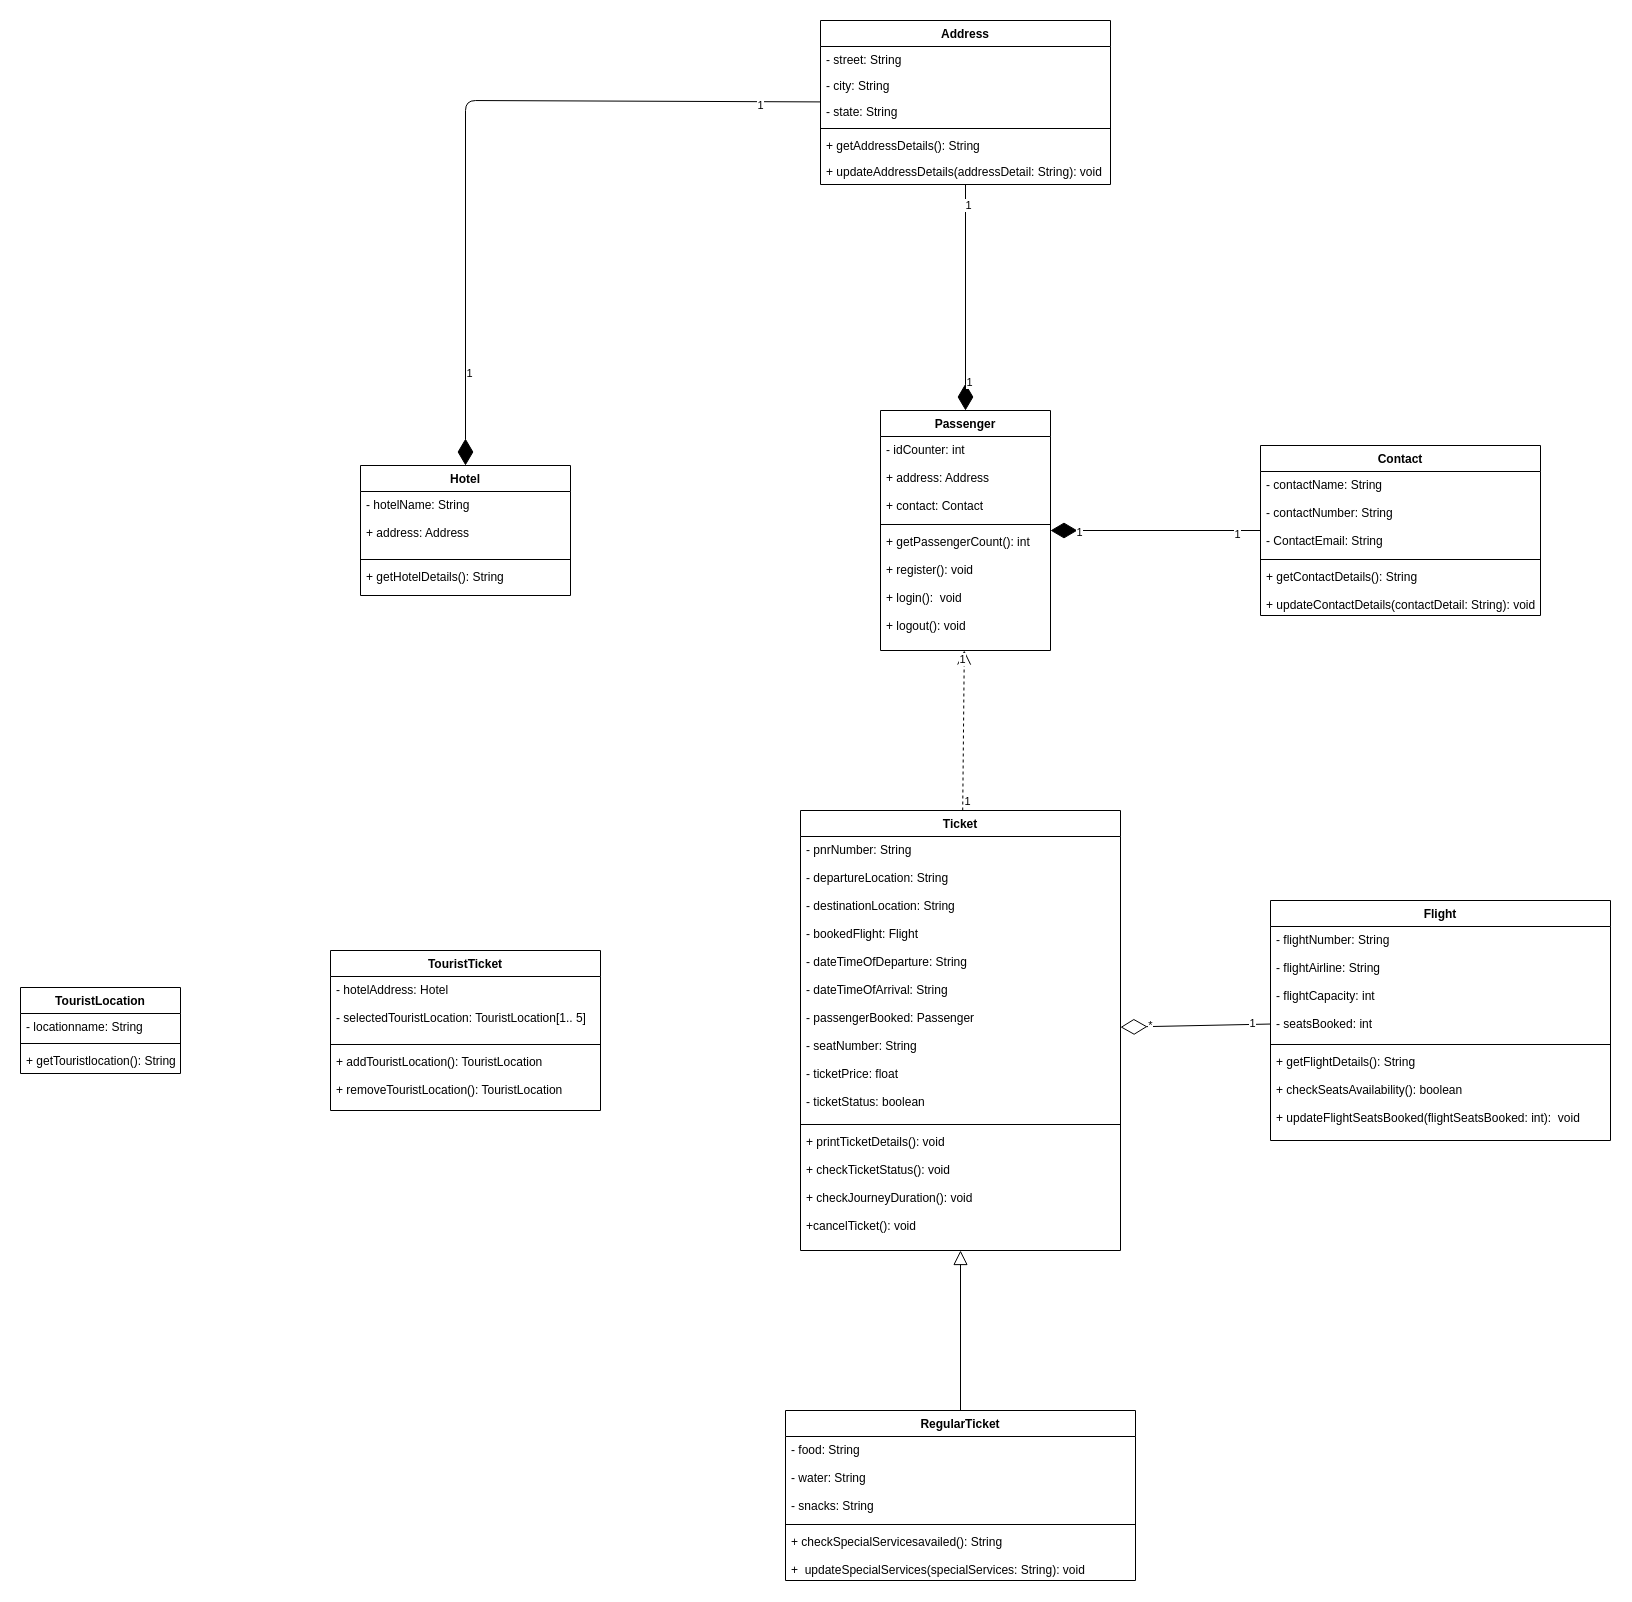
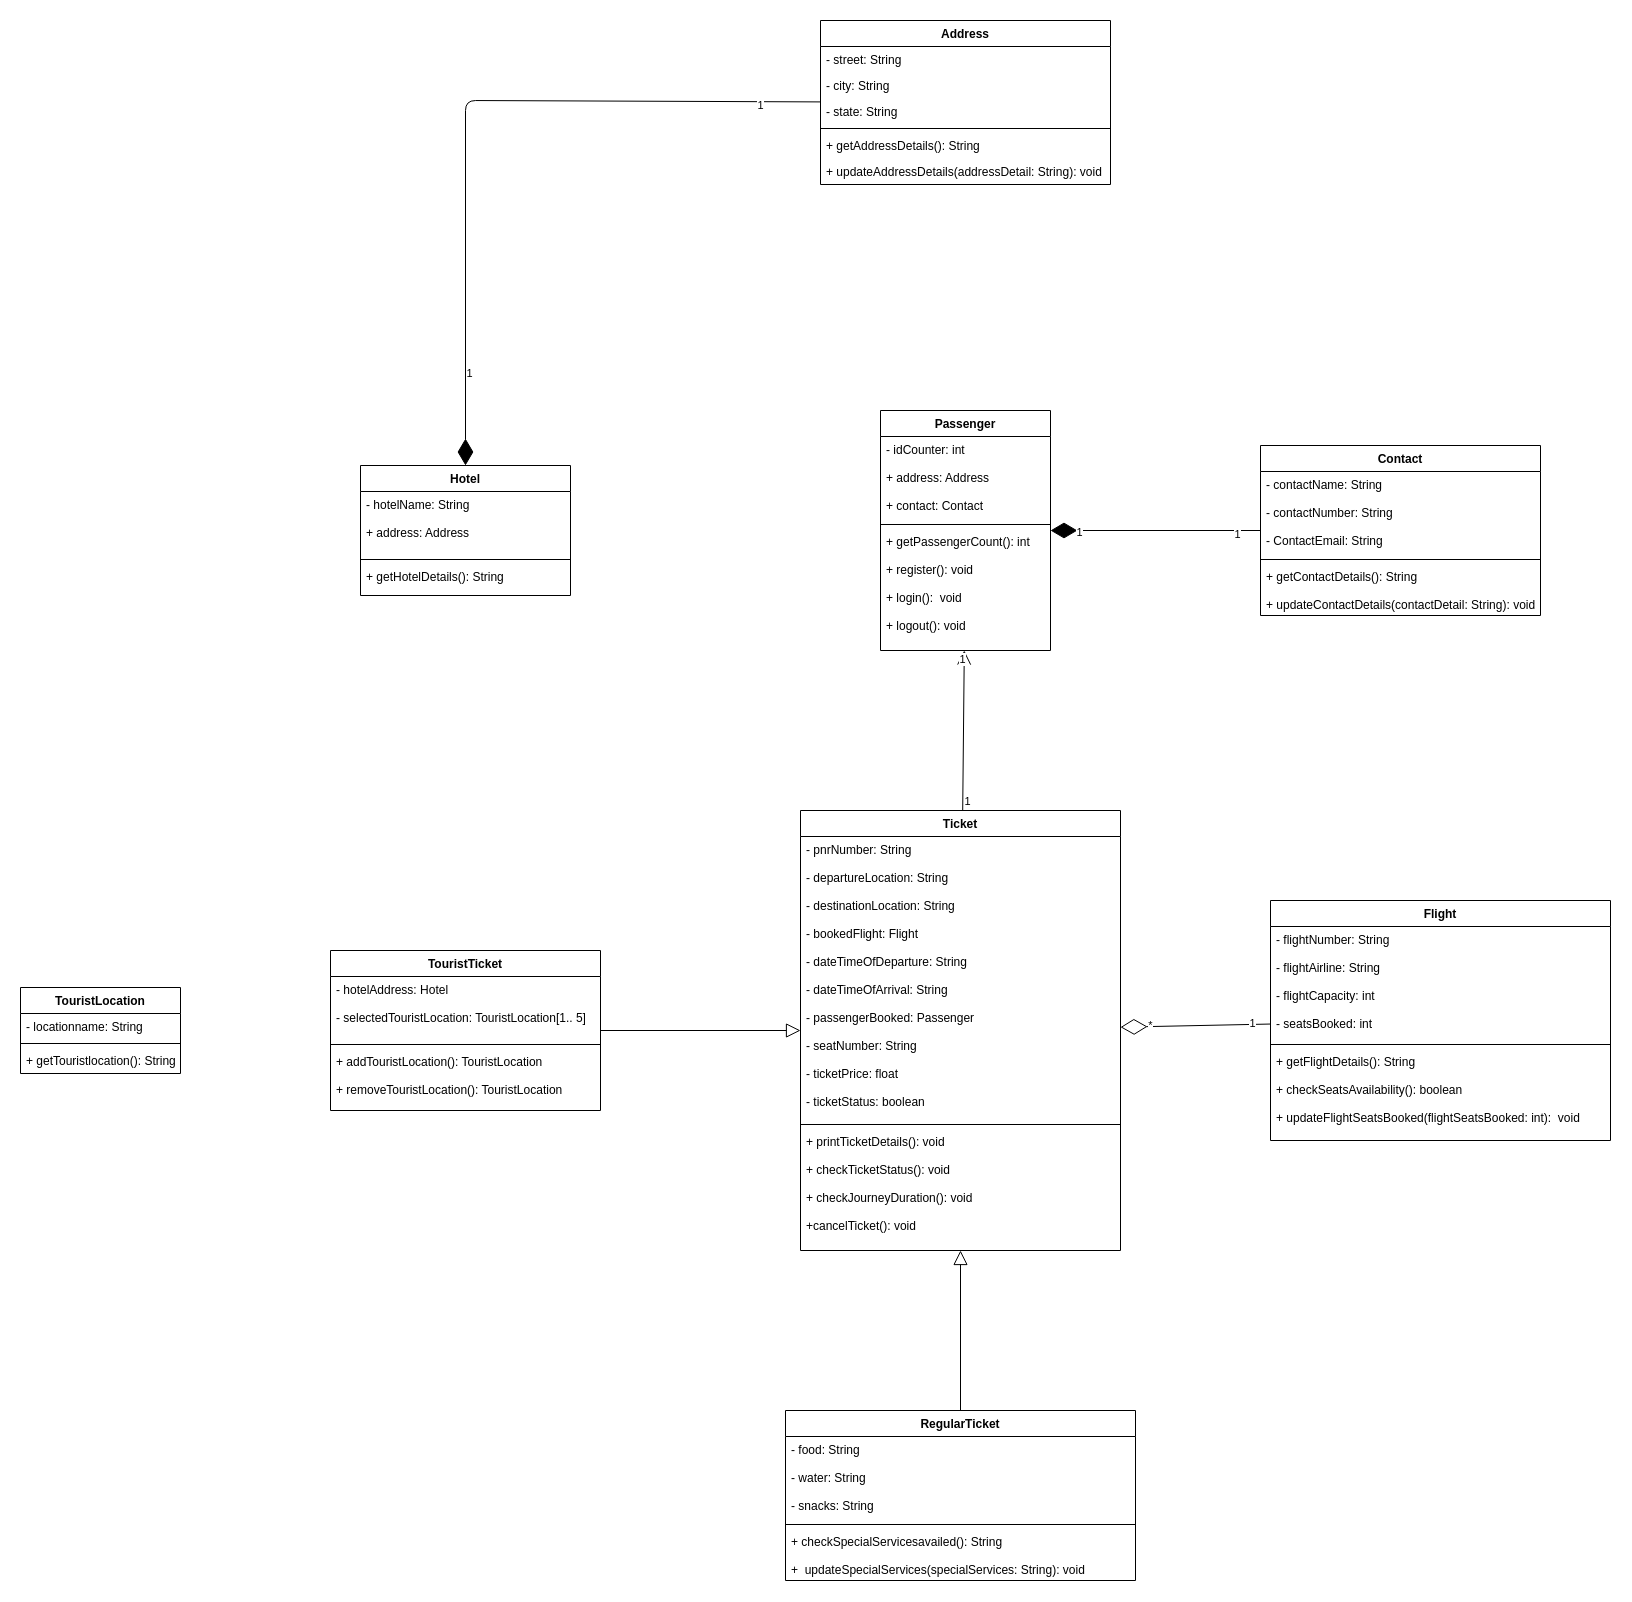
edge "Address" -> "Passenger": removed, labels "1", "1"
edge "Ticket" -> "Passenger": style dashed -> solid
edge "TouristTicket" -> "Ticket": added
